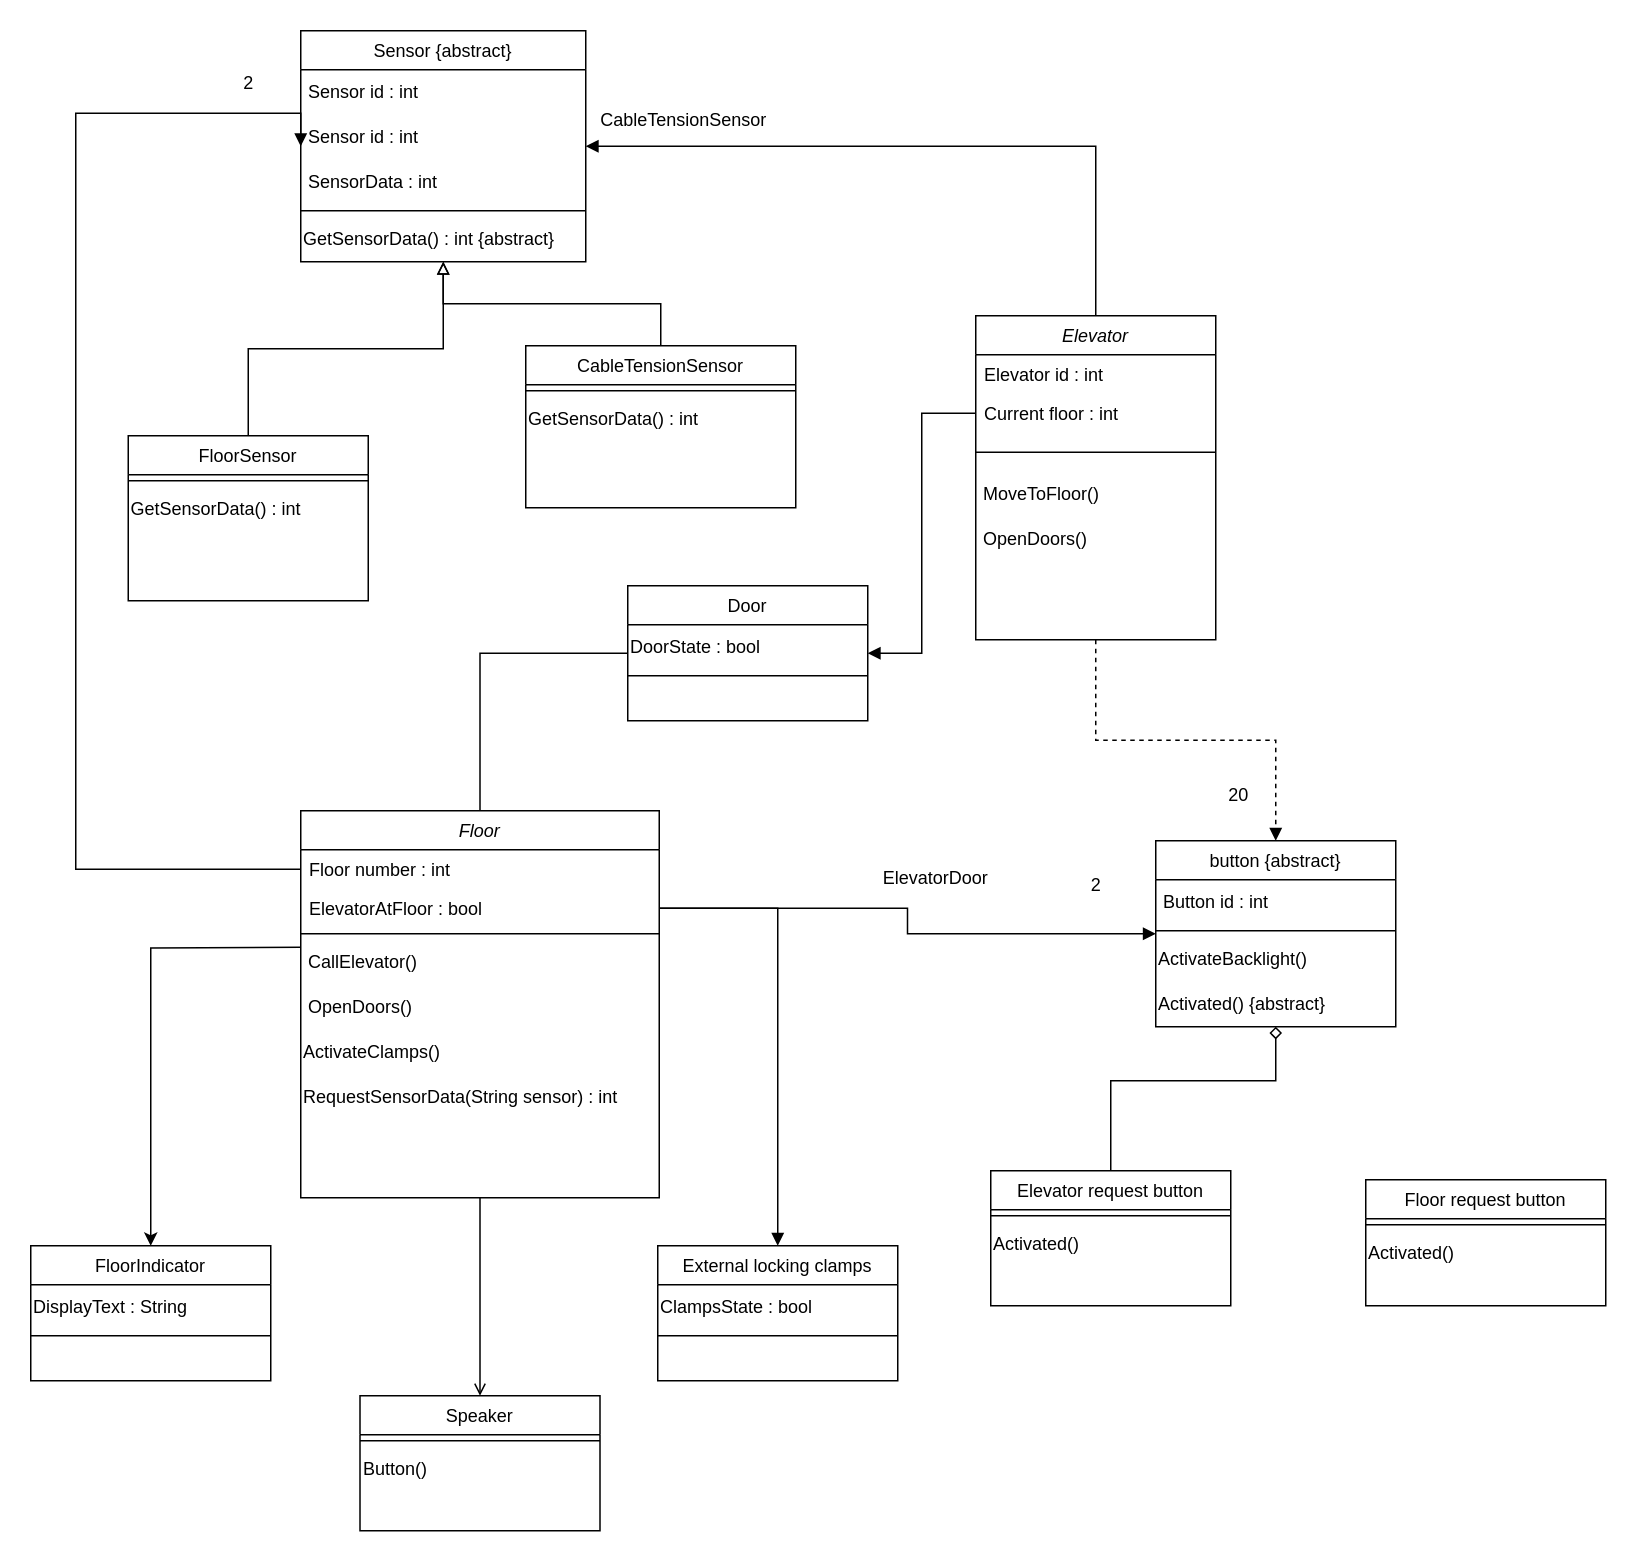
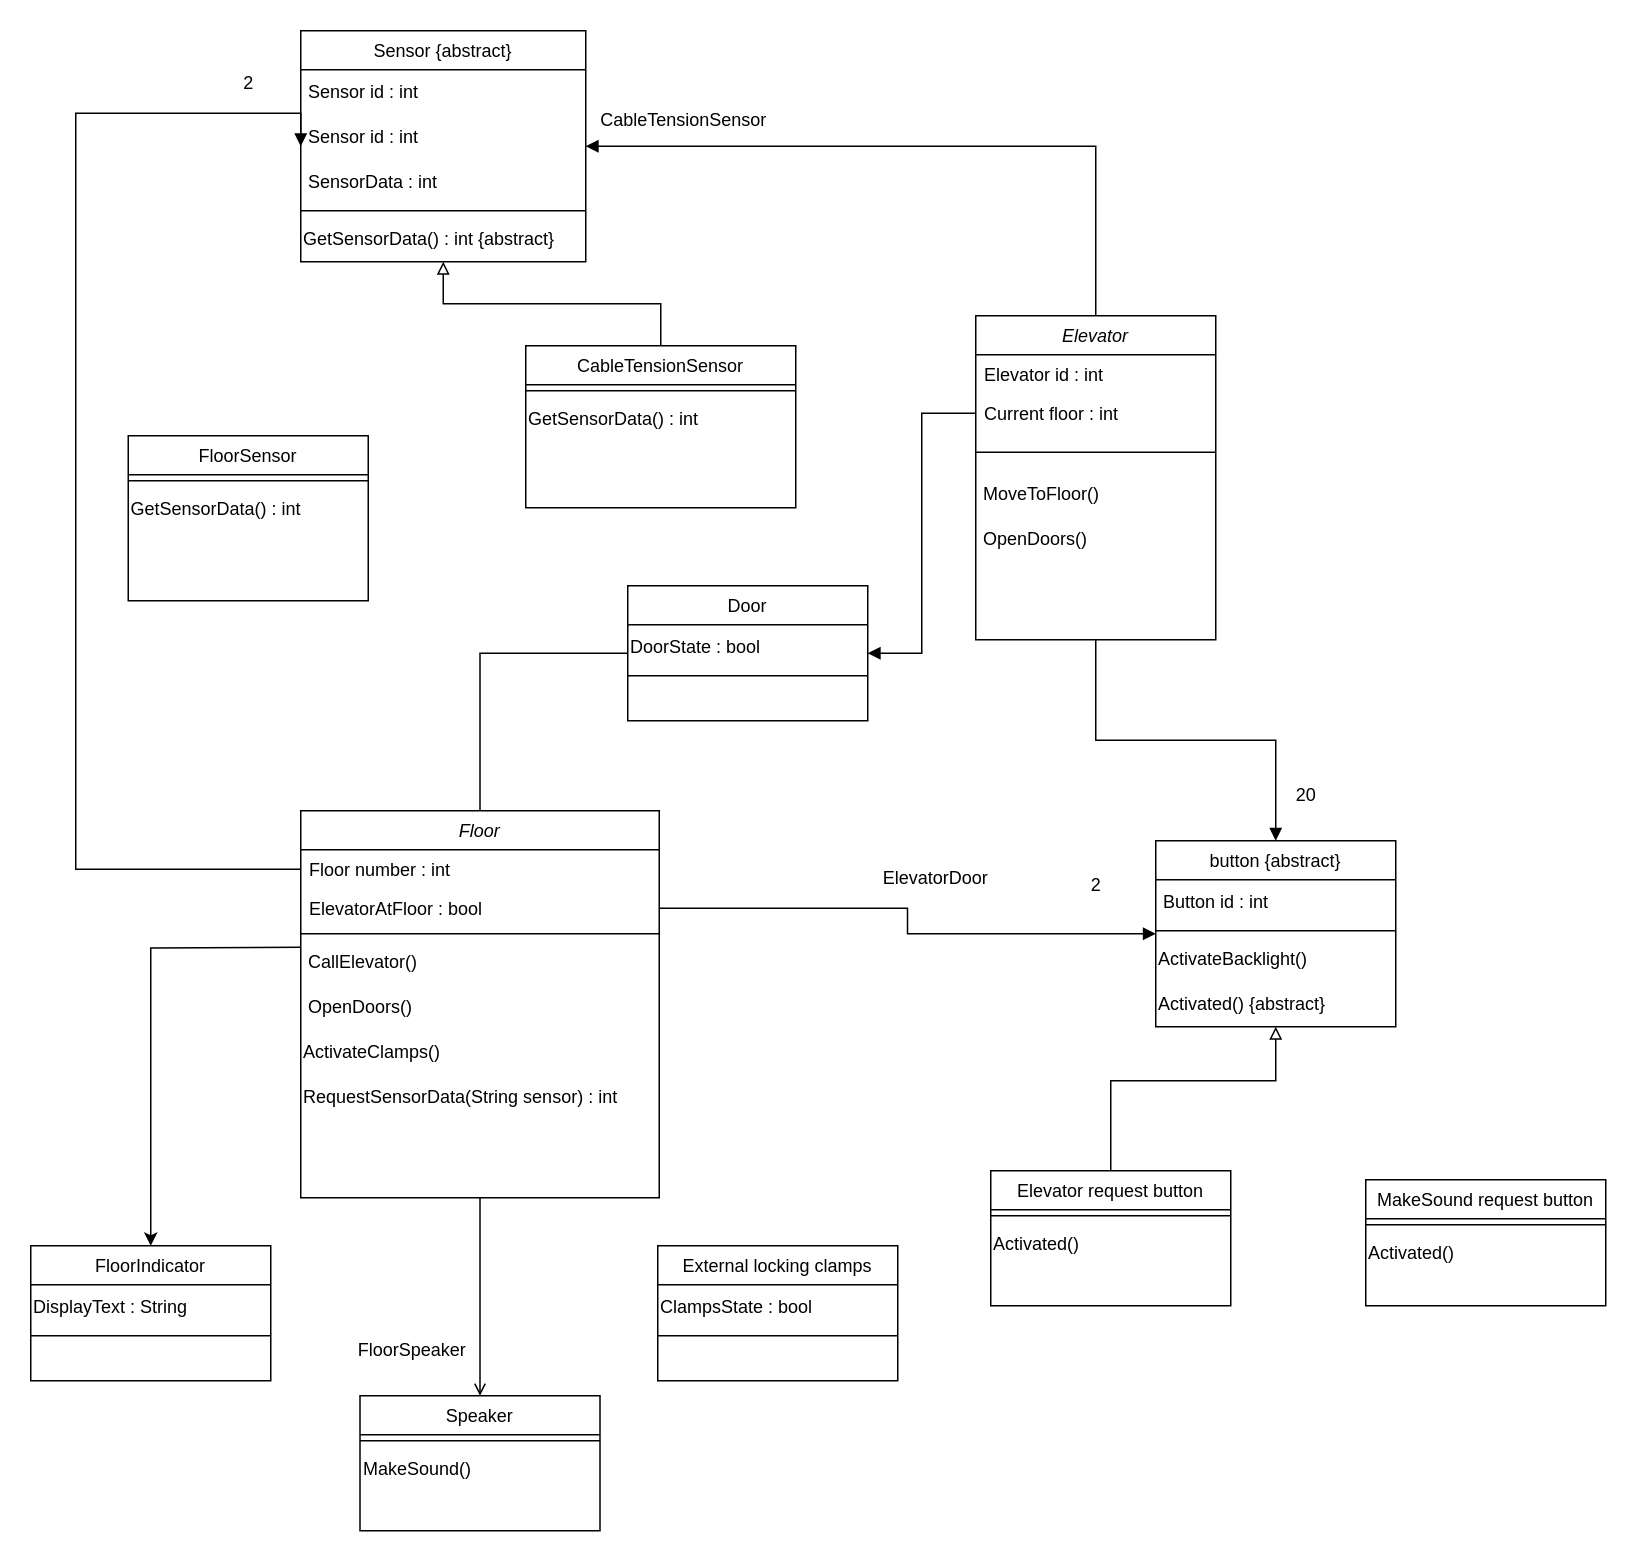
edge "FloorSensor" -> "Sensor {abstract}": removed
edge "Elevator" -> "button {abstract}": style dashed -> solid
node "20": moved (1238, 796) -> (1306, 796)
edge "Elevator request button" -> "button {abstract}": arrowhead diamond -> block
edge "ElevatorAtFloor : bool" -> "External locking clamps": removed
node "Floor request button": label "Floor request button" -> "MakeSound request button"
node "FloorSpeaker": added
node "Button()": label "Button()" -> "MakeSound()"
